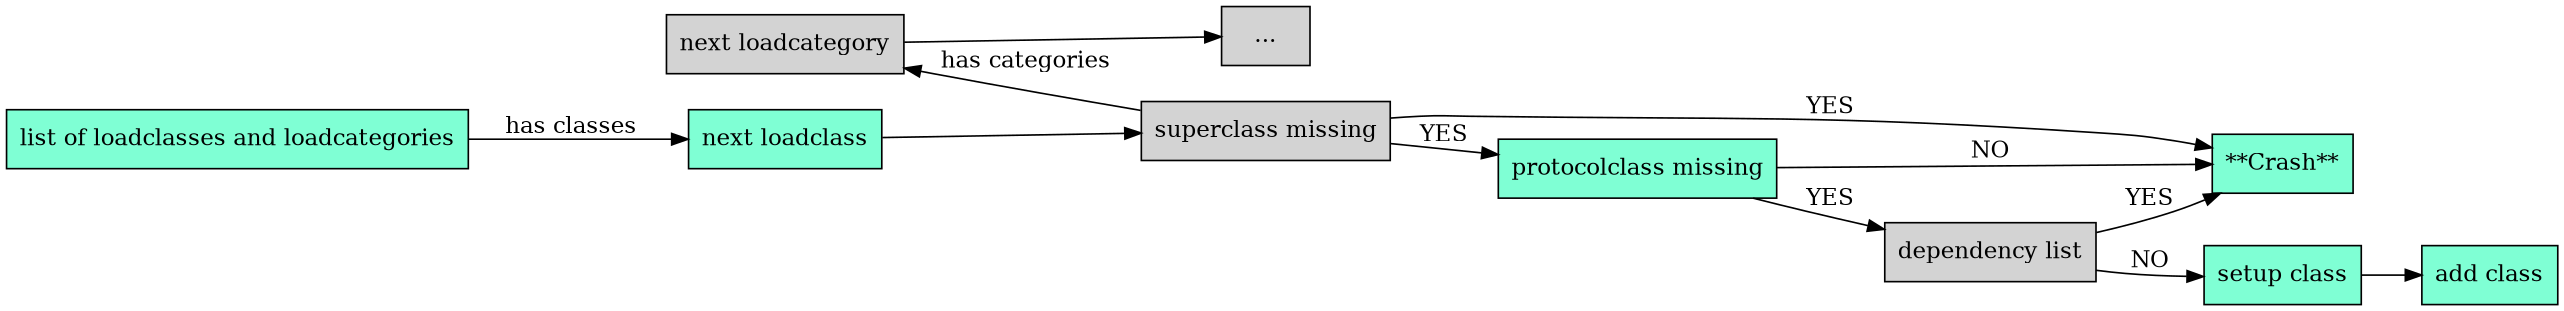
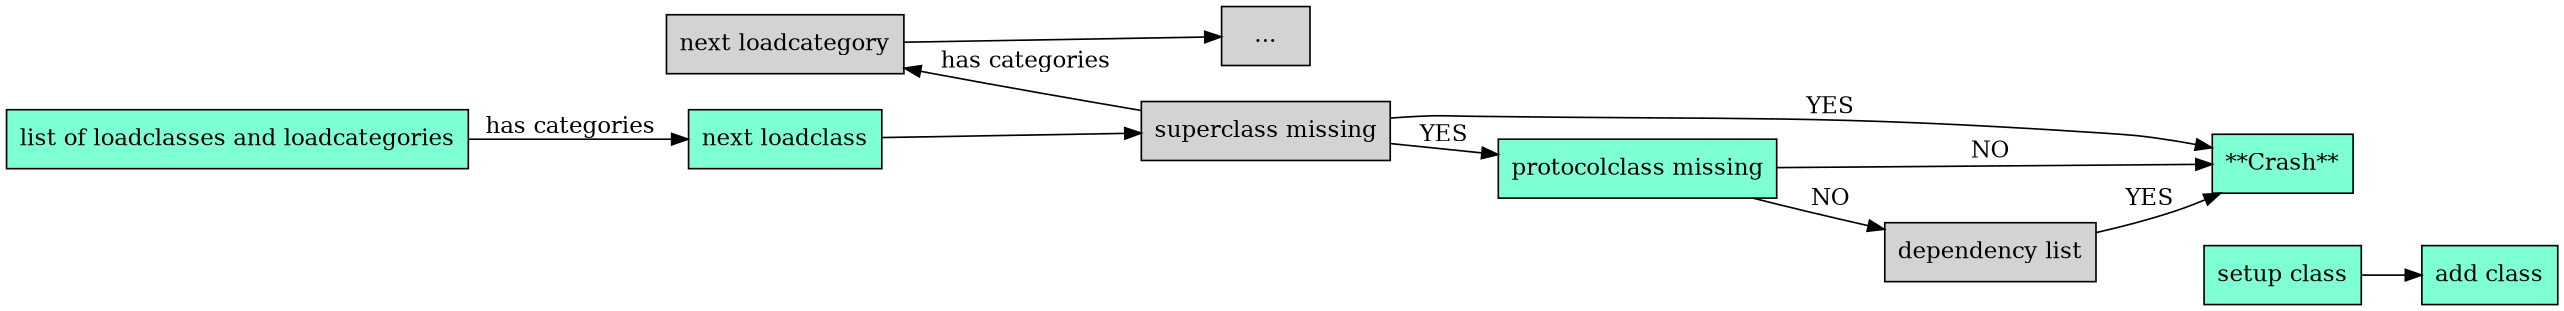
edge "list of loadclasses and loadcategories" -> "next loadclass": label " has classes" -> " has categories"
edge "protocolclass missing" -> "dependency list": label "YES" -> "NO"
edge "dependency list" -> "setup class": removed, label "NO"
